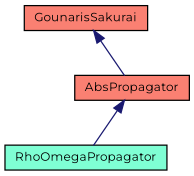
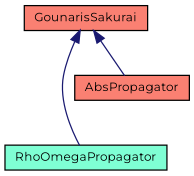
edge "RhoOmegaPropagator" -> "AbsPropagator": now "RhoOmegaPropagator" -> "GounarisSakurai"
